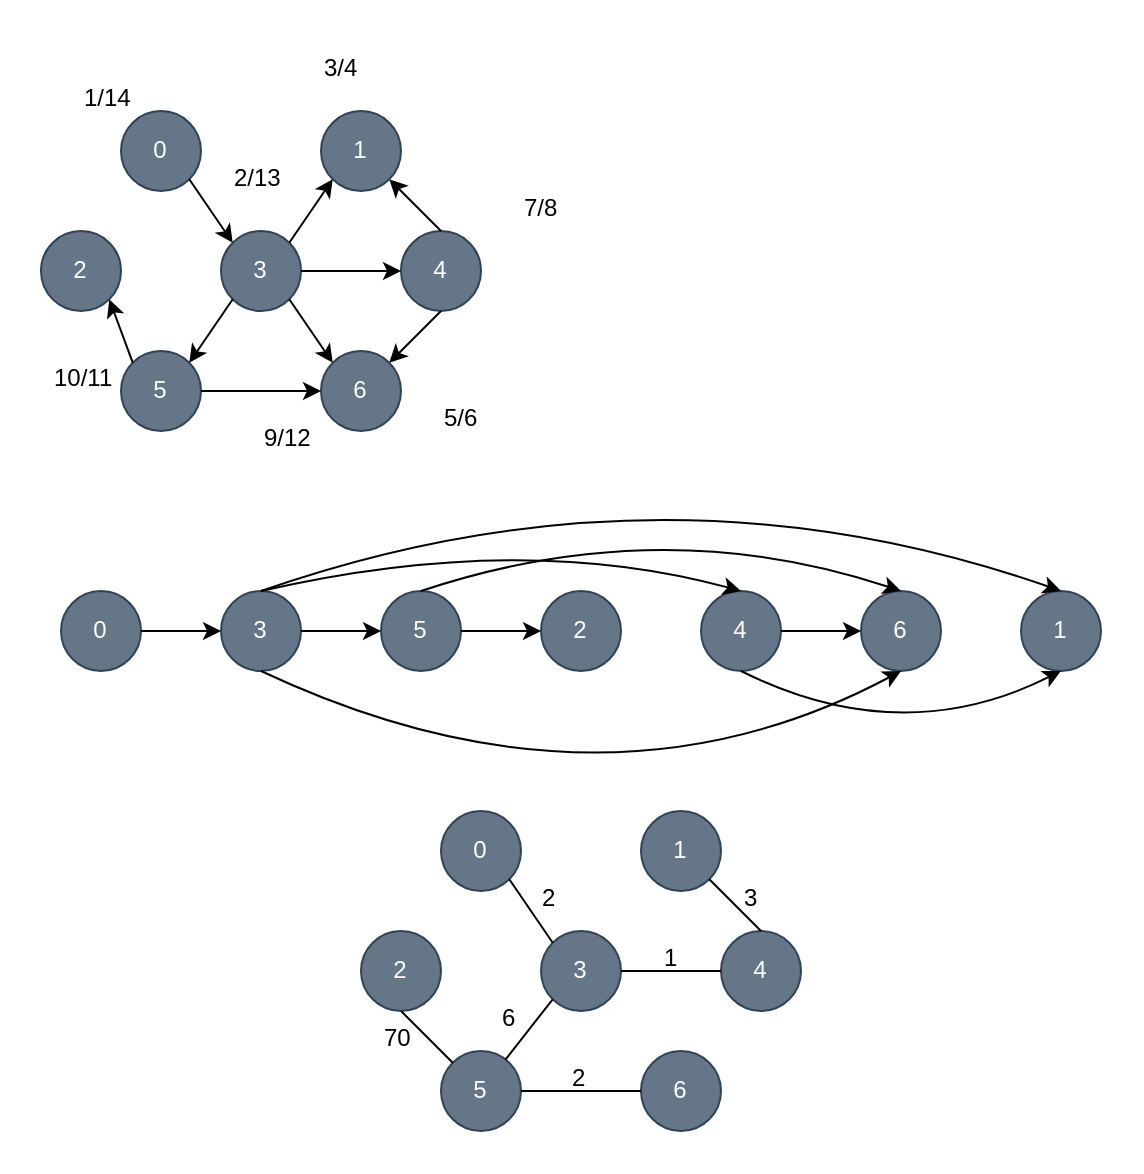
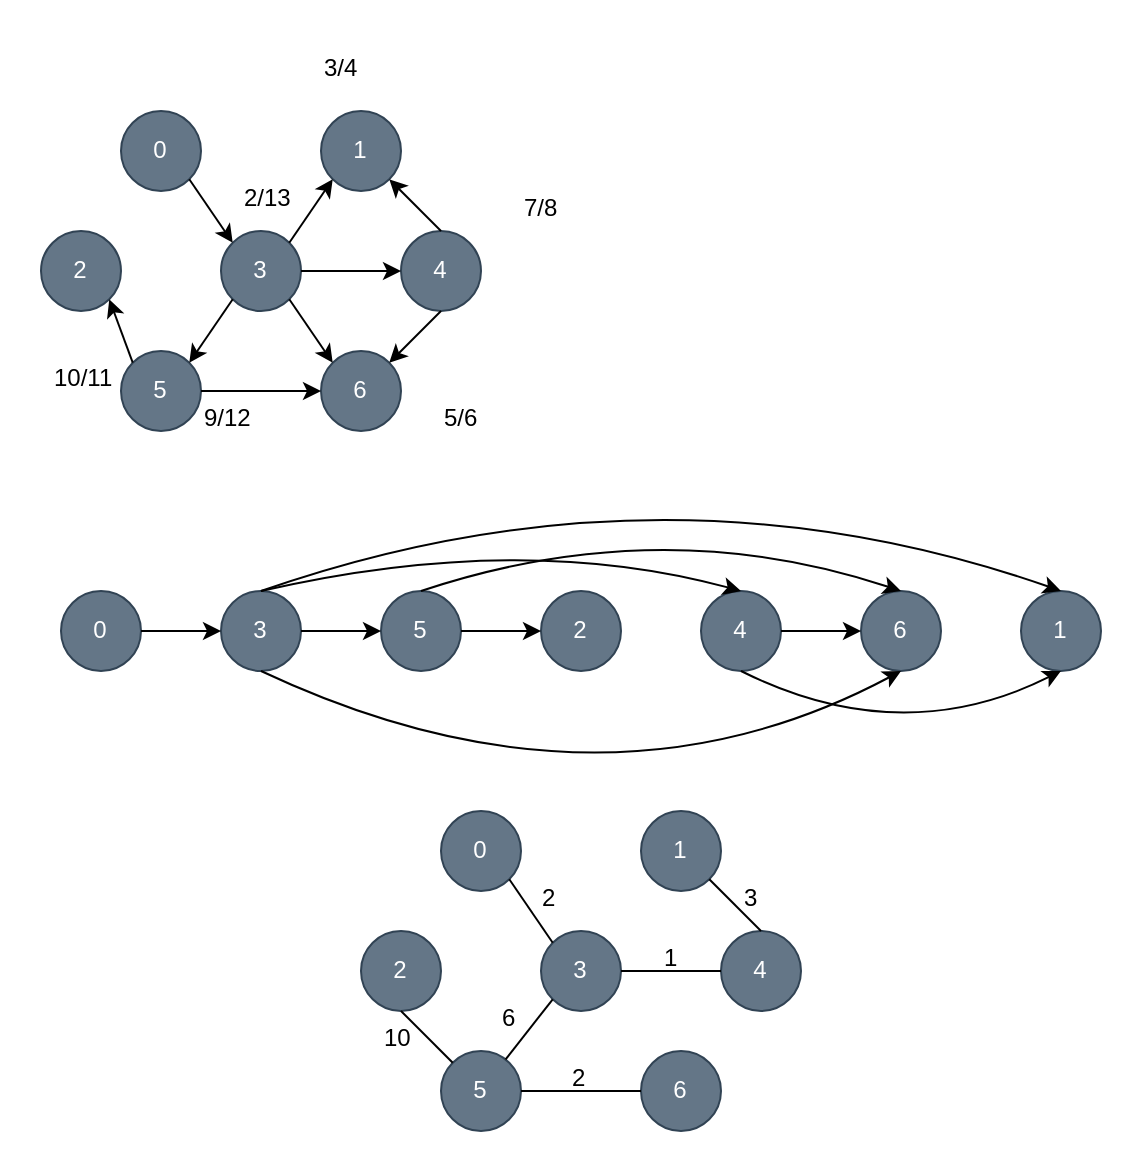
node "1/14": removed
node "2/13": moved (251, 171) -> (261, 191)
node "9/12": moved (281, 431) -> (221, 411)
node "70": label "70" -> "10"
